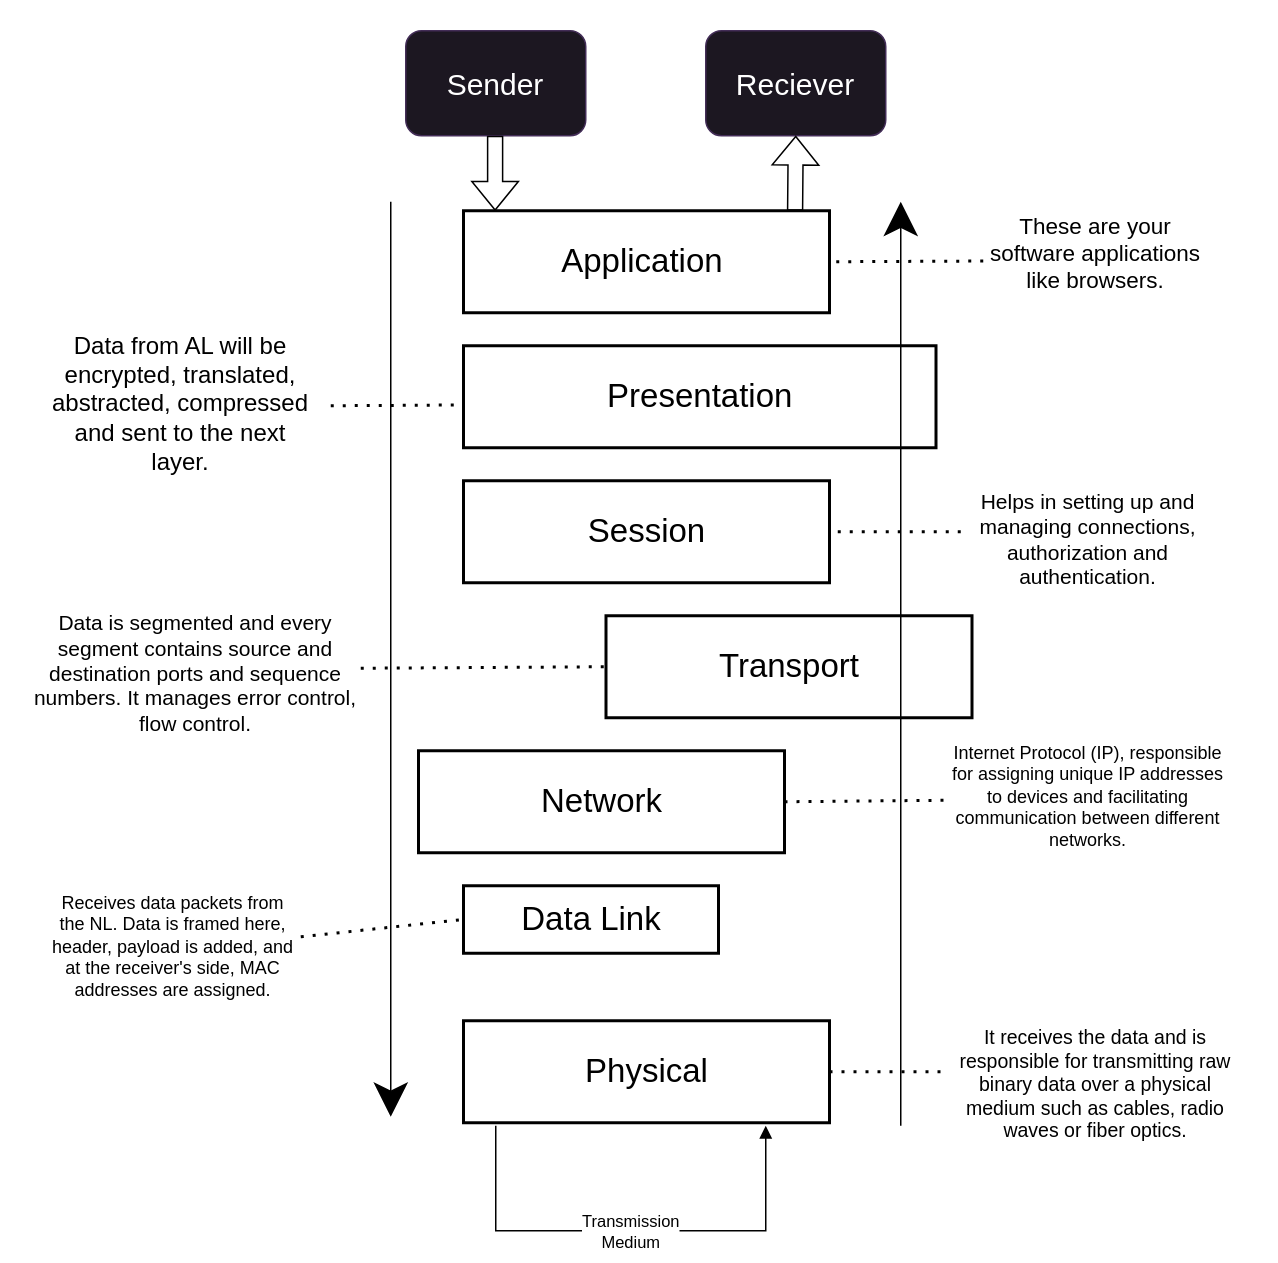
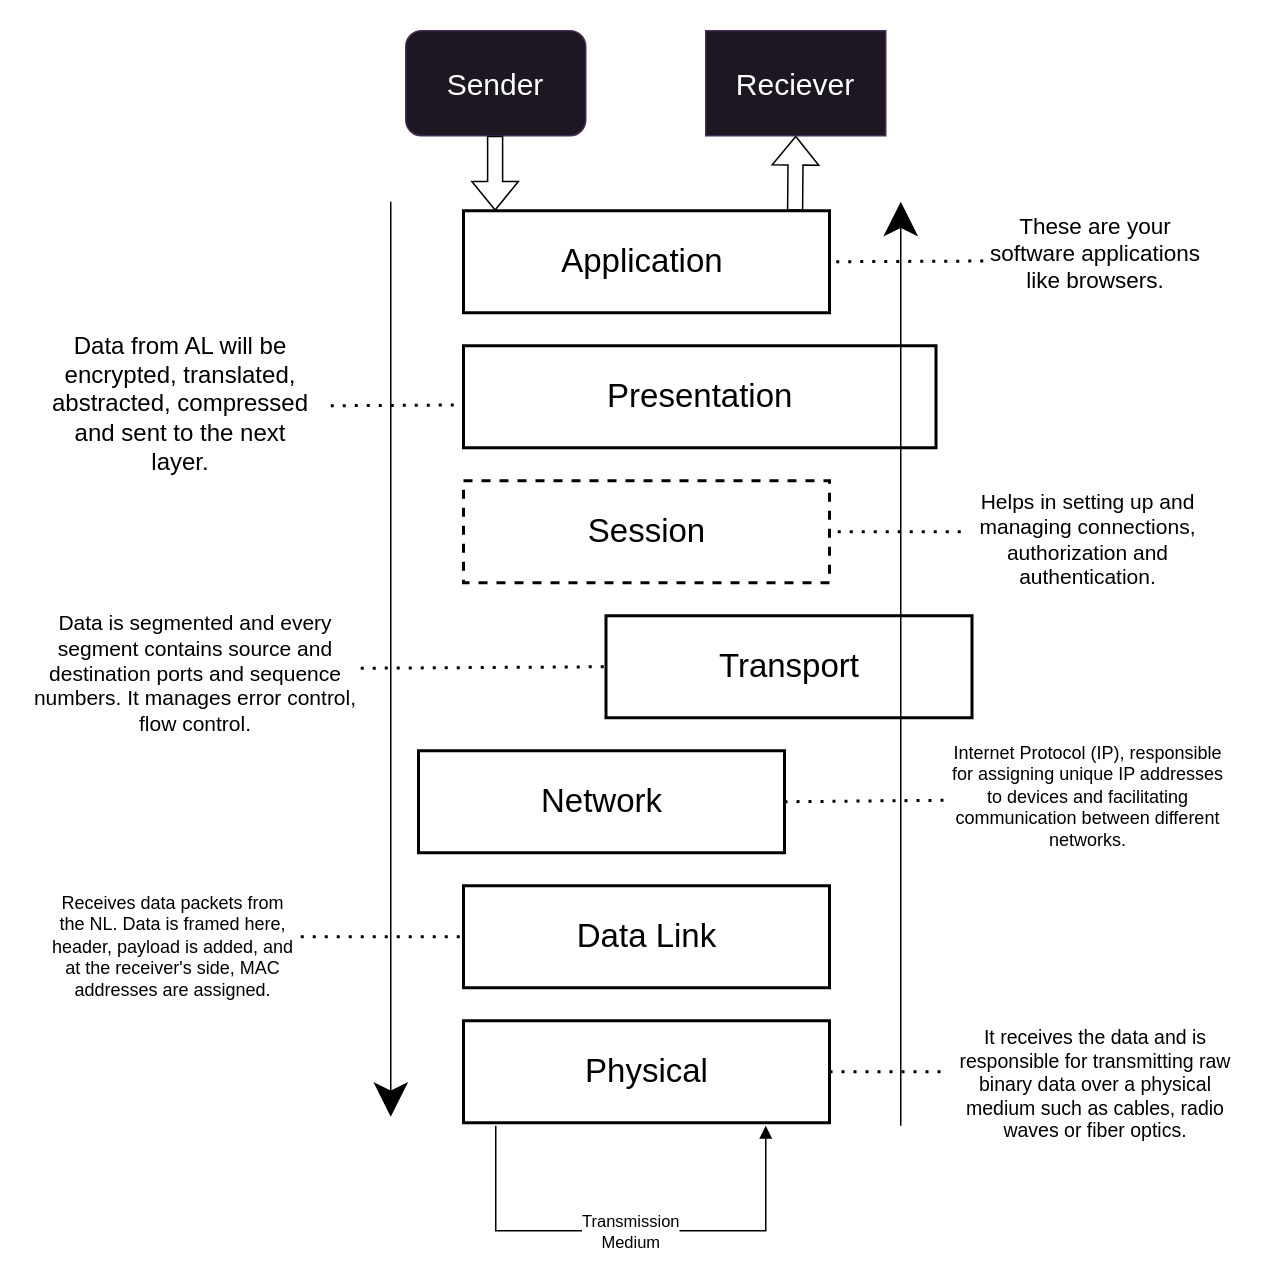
node "Reciever": shape rounded rectangle -> rectangle
node "Session": style solid -> dashed
node "Data Link": size 255x68 -> 366x102
